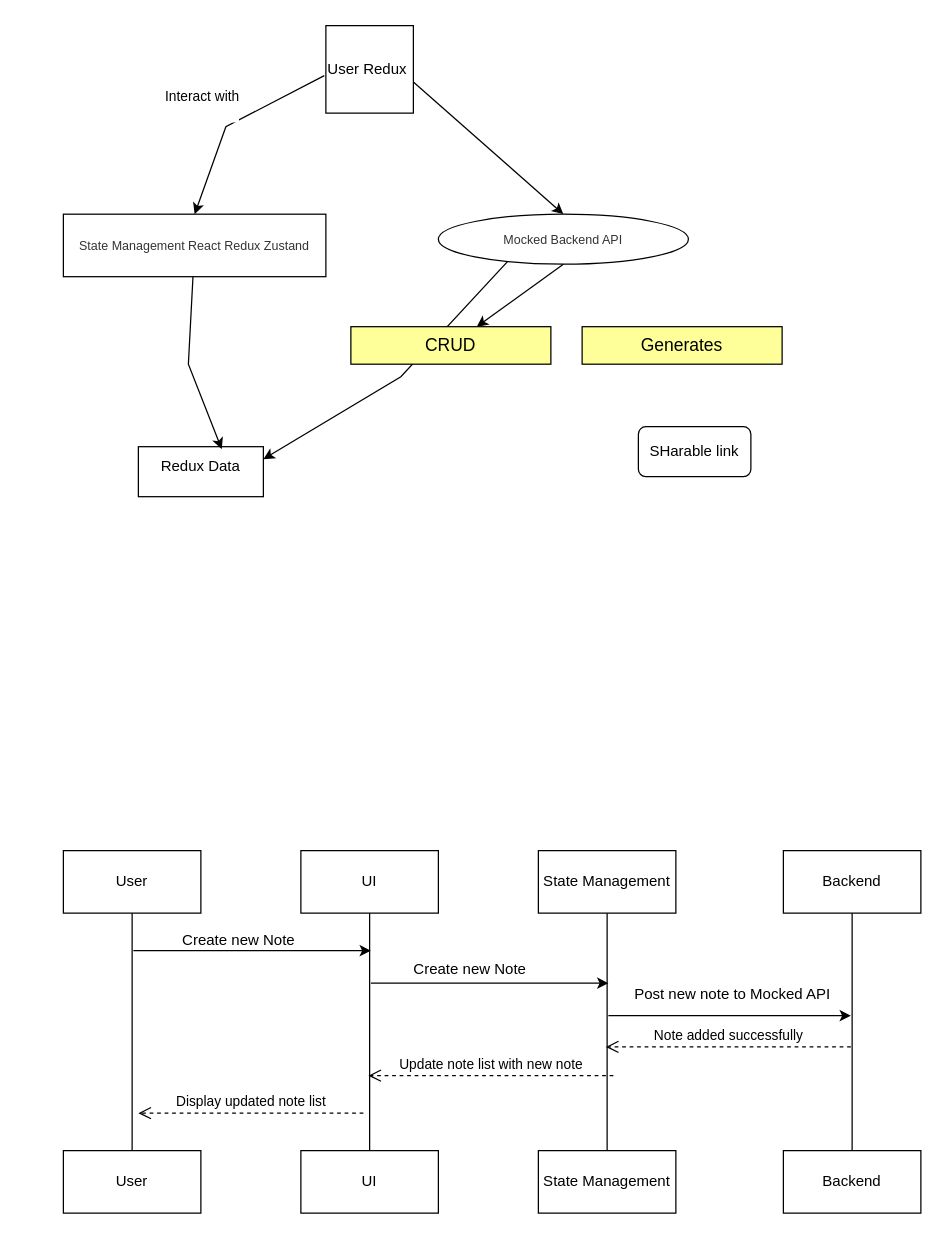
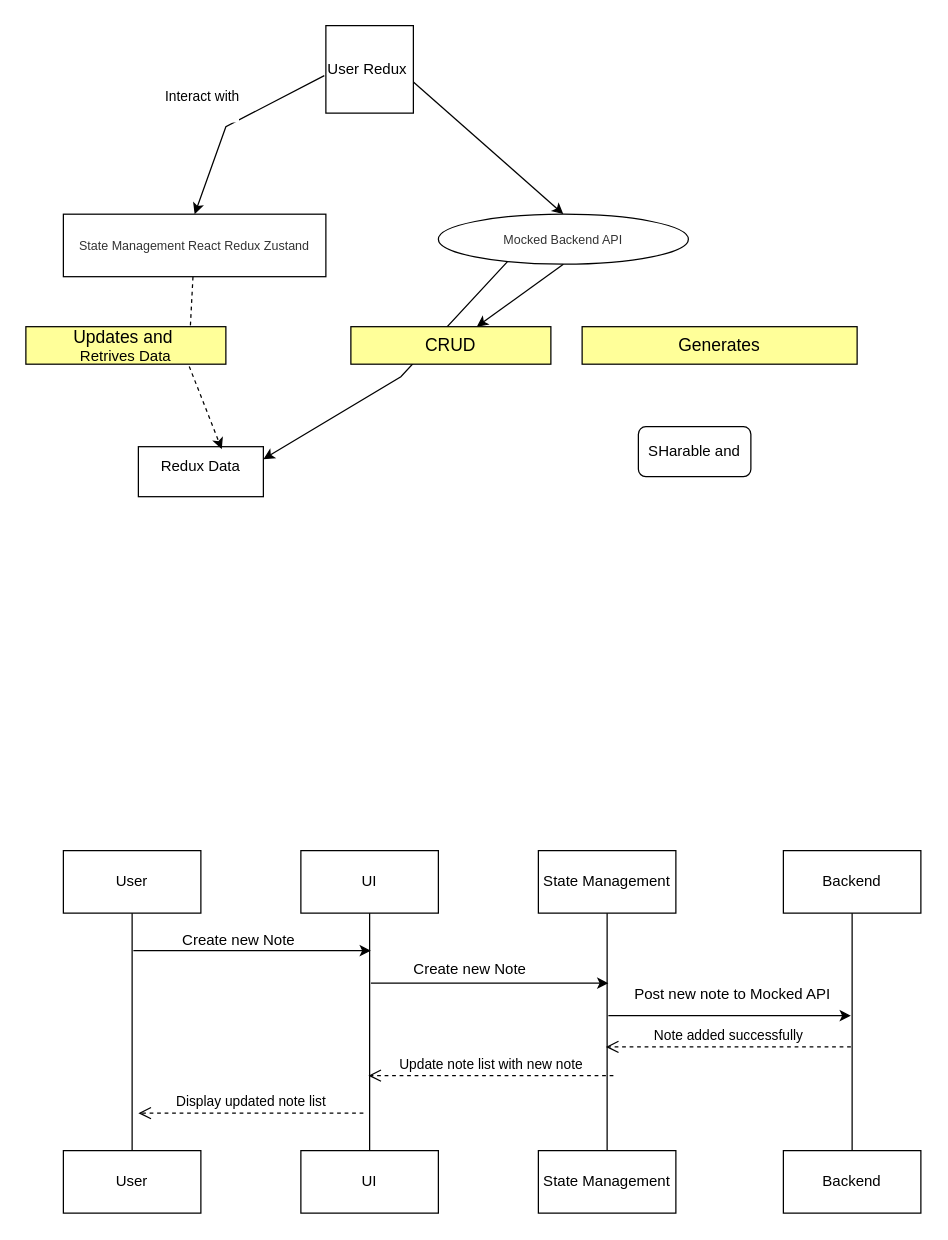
node "Updates and Retrives Data": added
node "Generates": size 200x38 -> 275x38
edge "State Management React Redux Zustand" -> "Redux Data": style solid -> dashed
node "SHarable link": label "SHarable link" -> "SHarable and"
